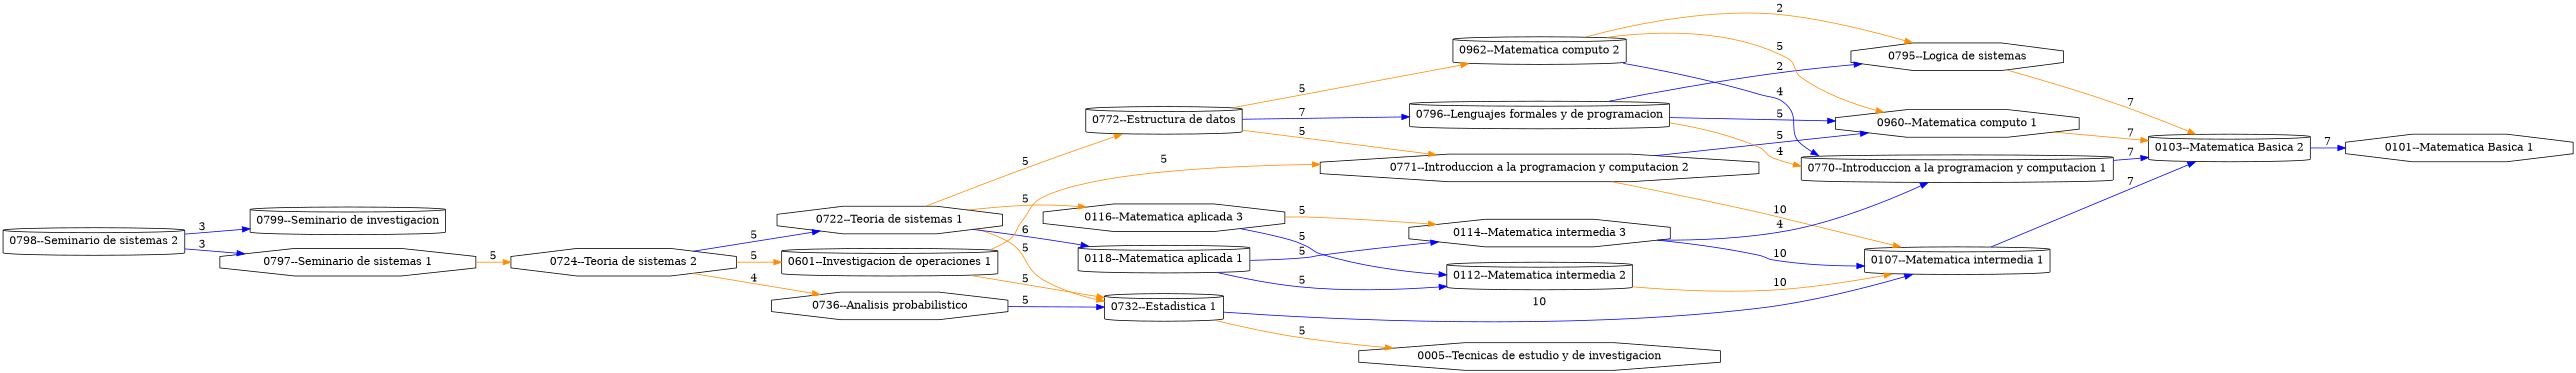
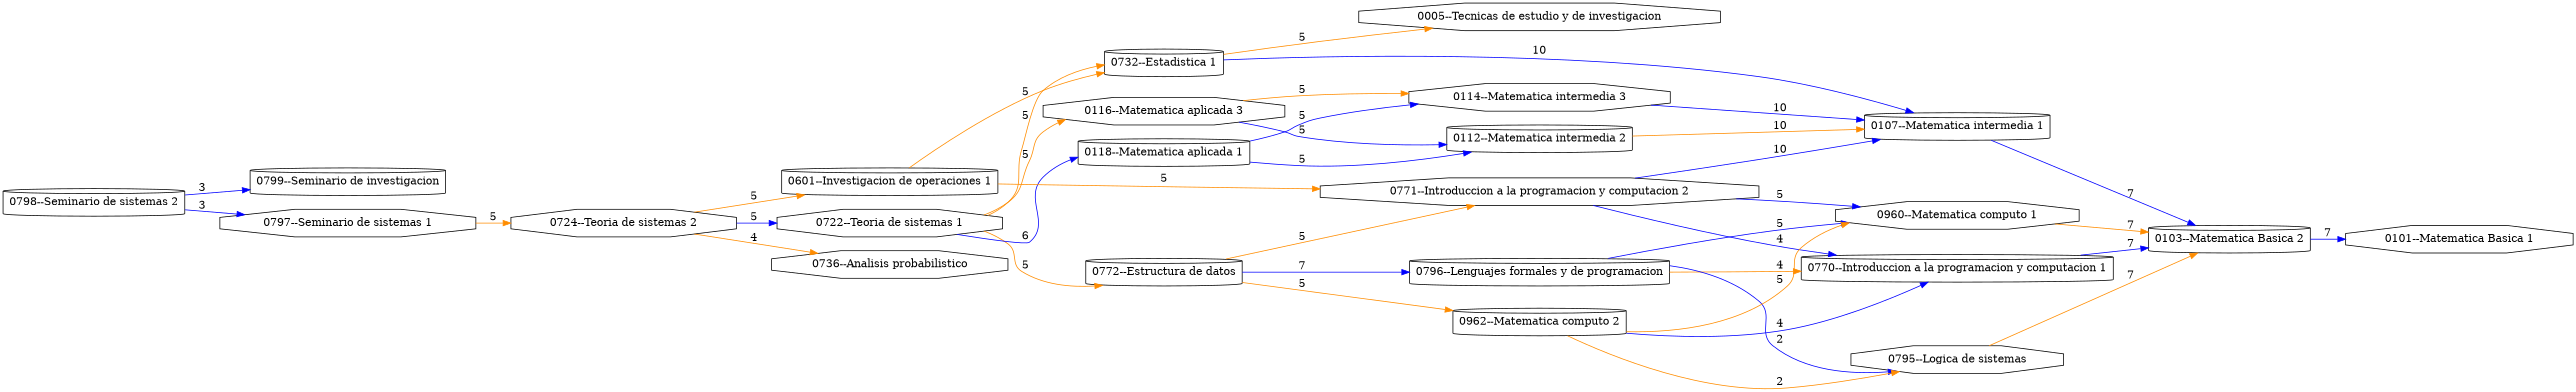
edge "0771--Introduccion a la programacion y computacion 2" -> "0107--Matematica intermedia 1": color darkorange -> blue
edge "0114--Matematica intermedia 3" -> "0770--Introduccion a la programacion y computacion 1": now "0771--Introduccion a la programacion y computacion 2" -> "0770--Introduccion a la programacion y computacion 1"
edge "0736--Analisis probabilistico" -> "0732--Estadistica 1": removed, label "5"
